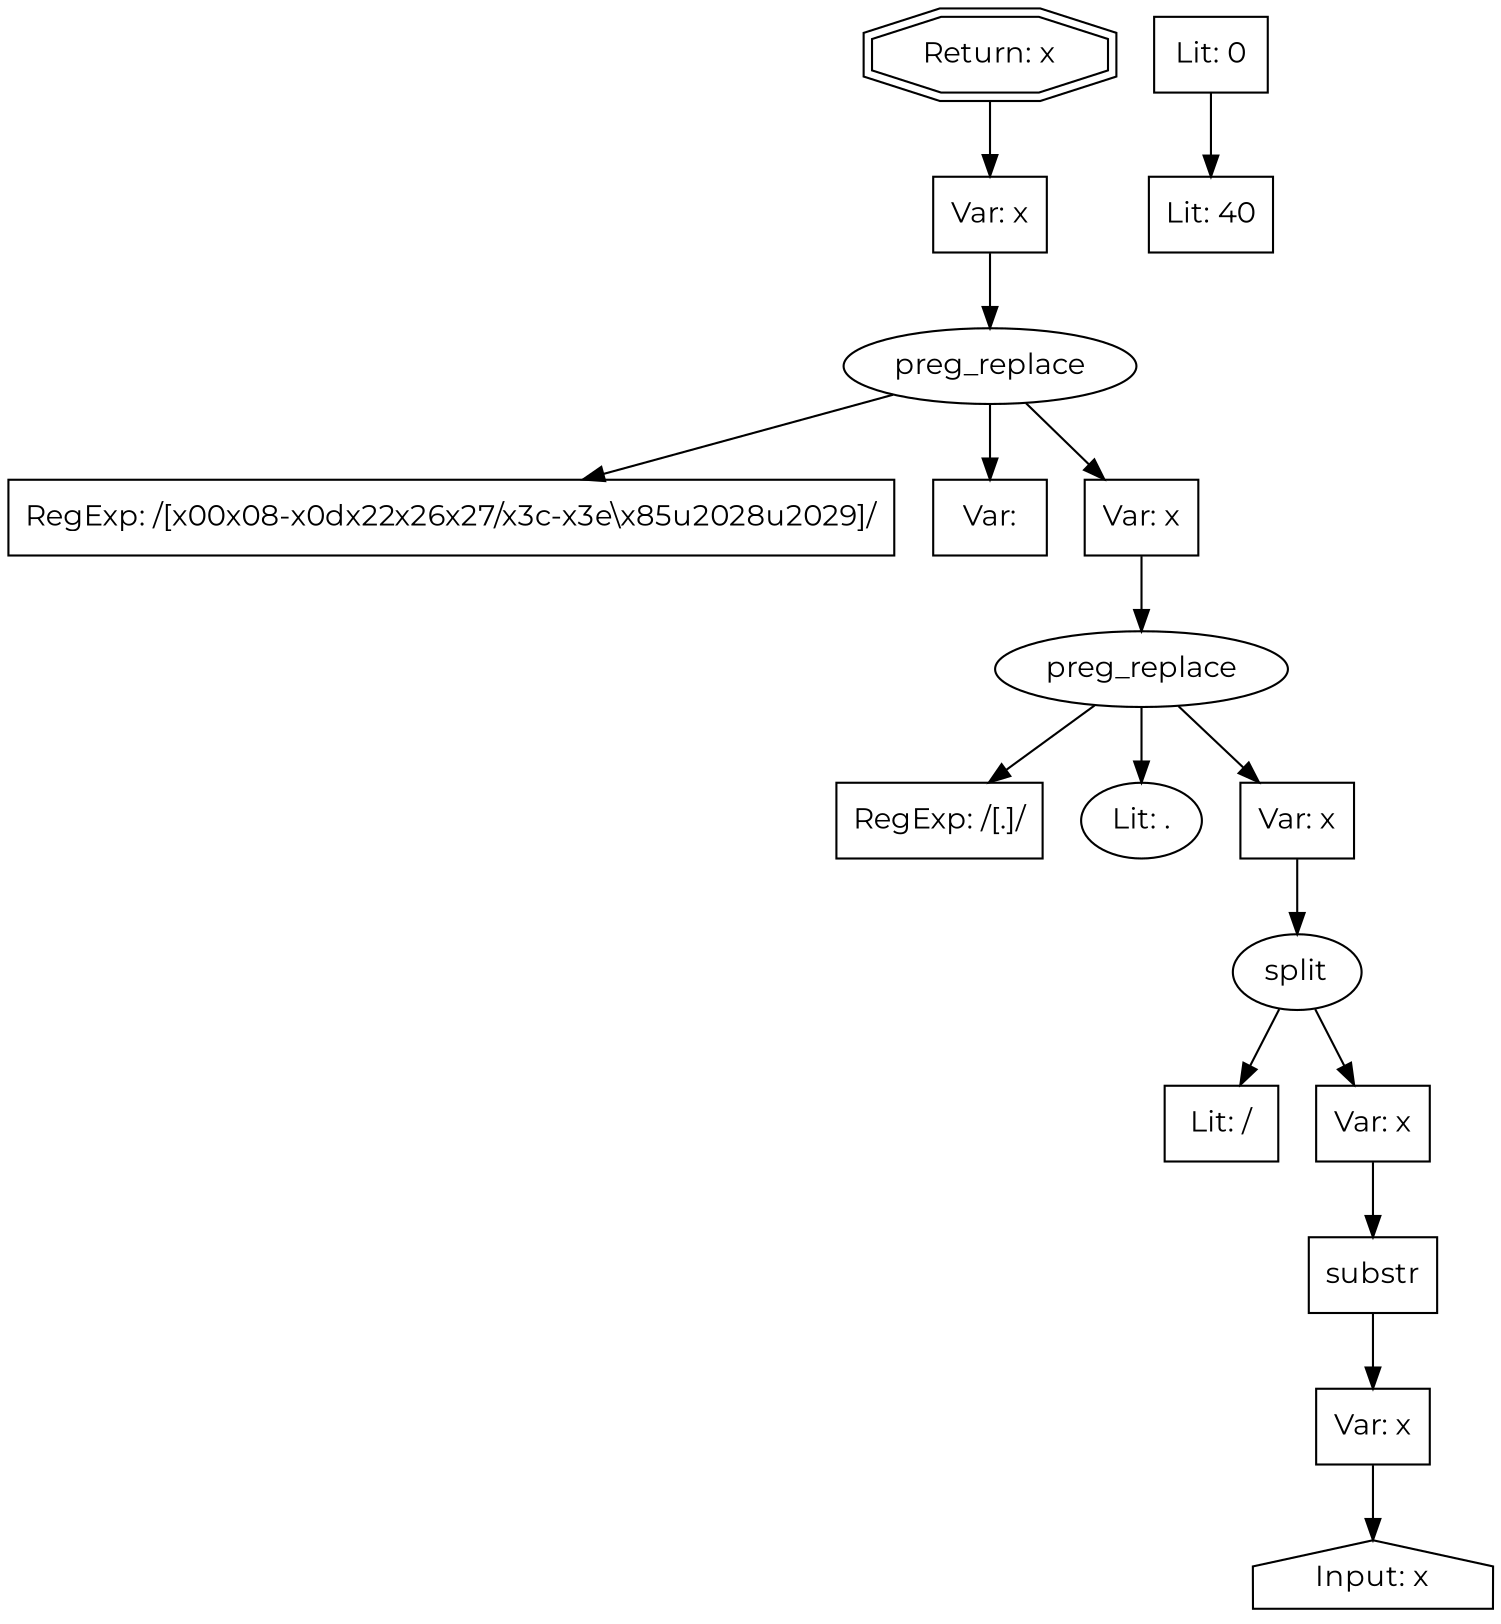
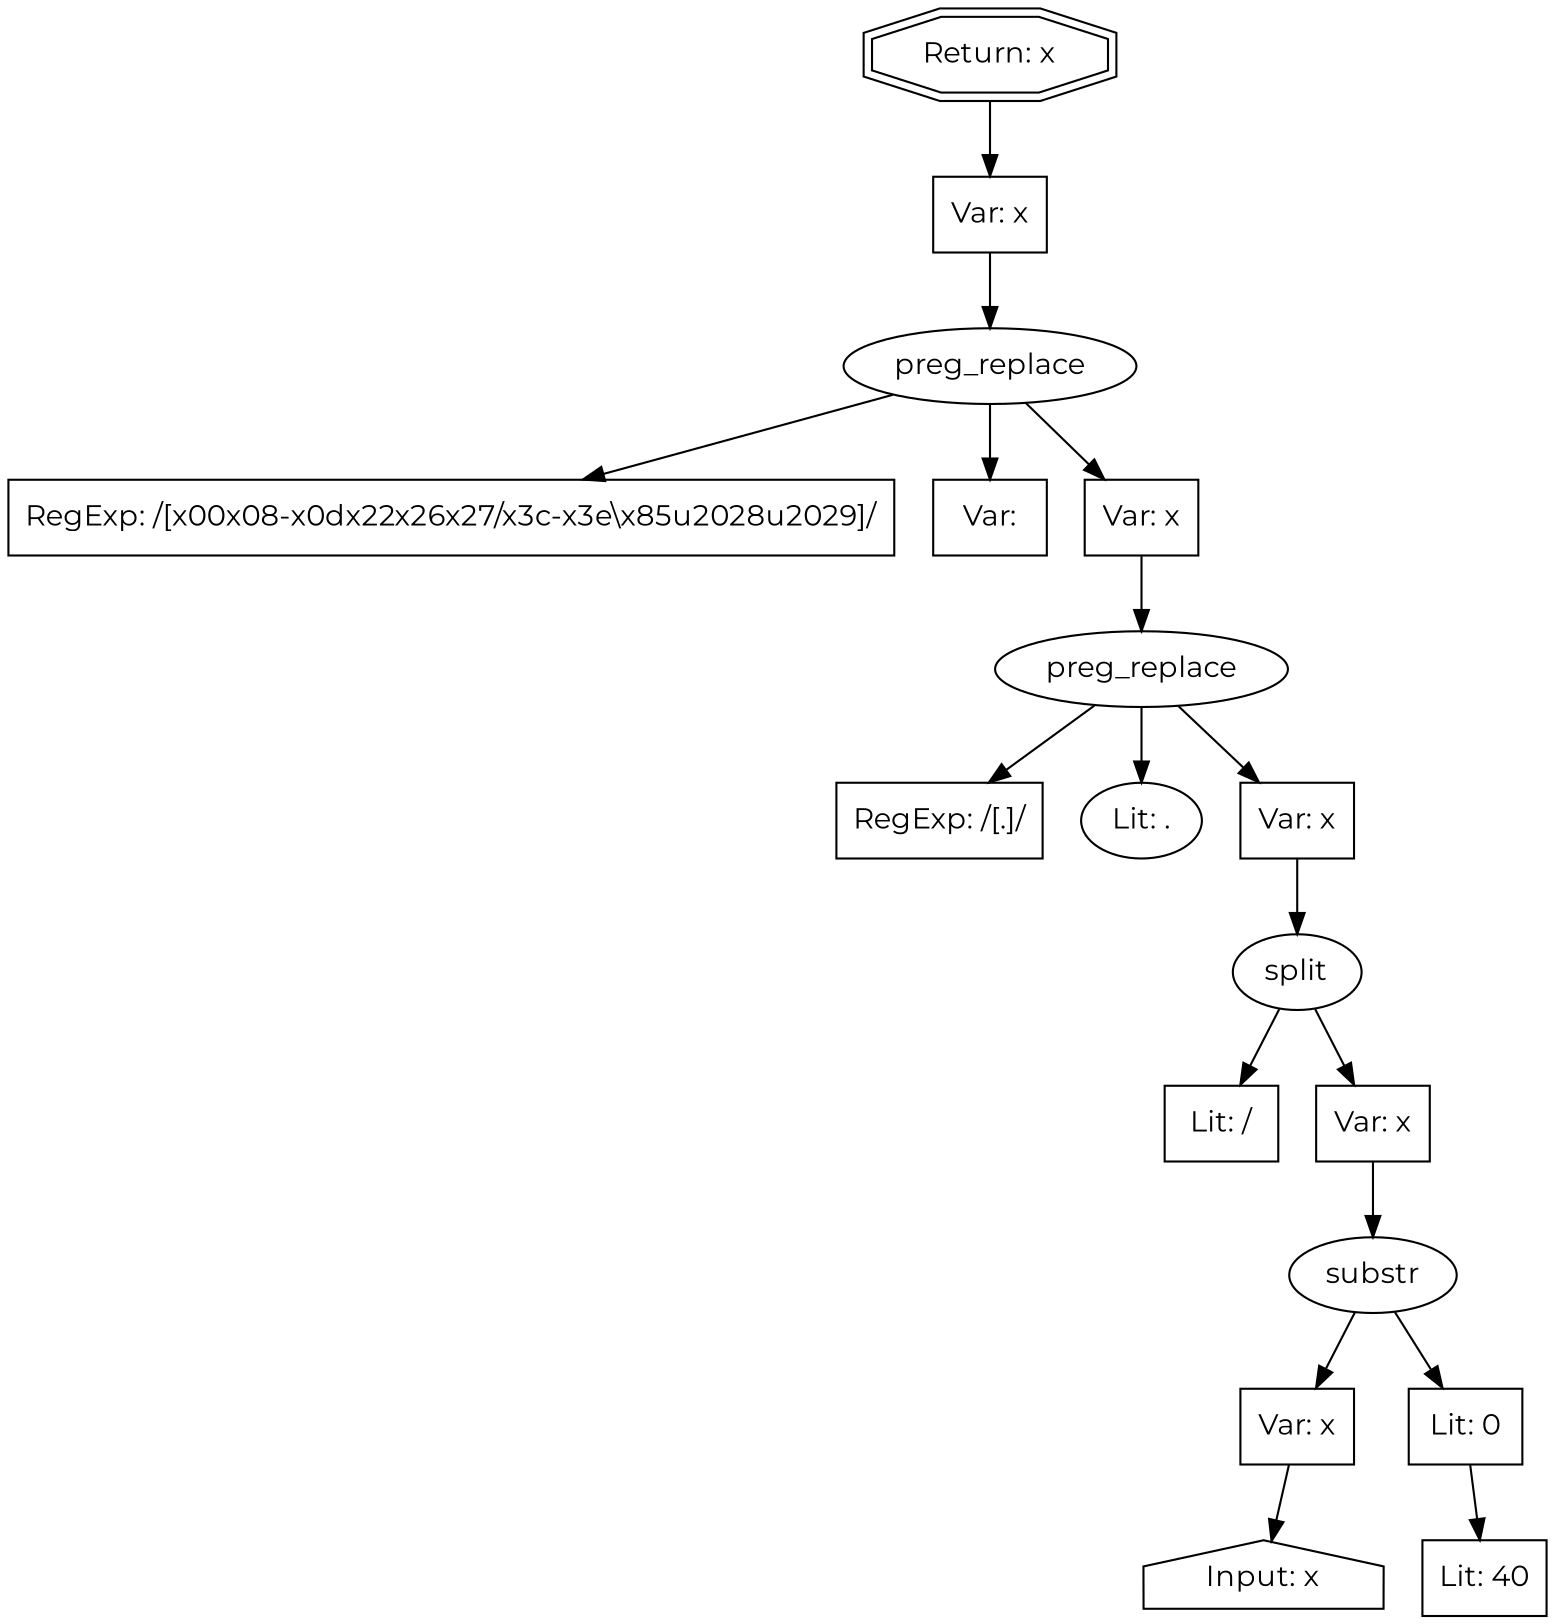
node "substr": shape box -> ellipse
edge "substr" -> "Lit: 0": added
